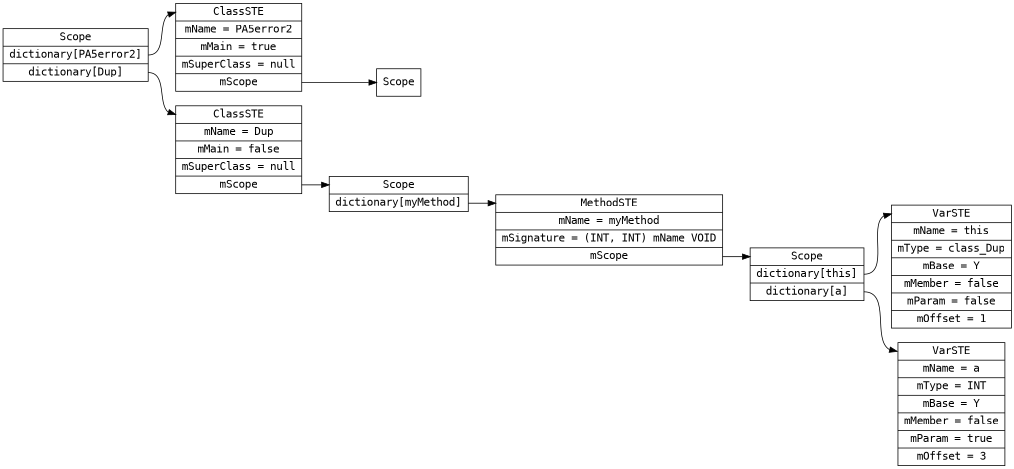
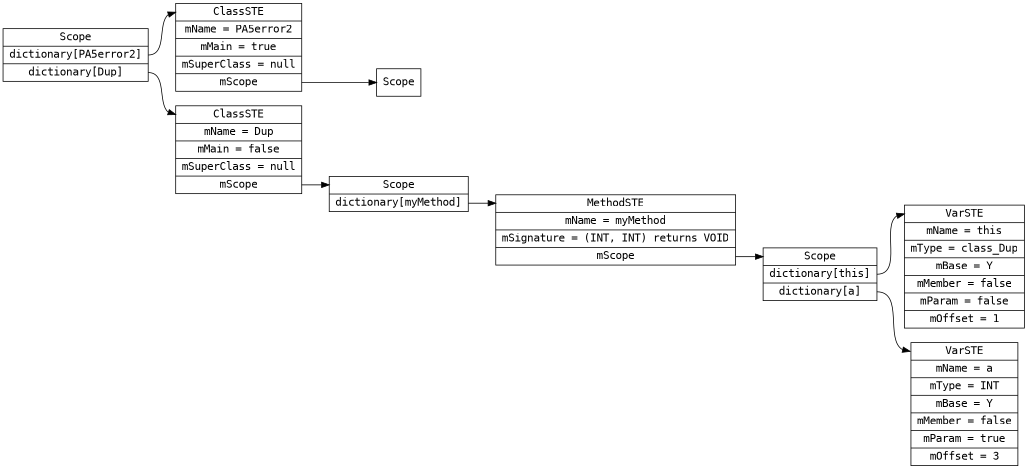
node "MethodSTE": text "mSignature = (INT, INT) mName VOID" -> "mSignature = (INT, INT) returns VOID"
